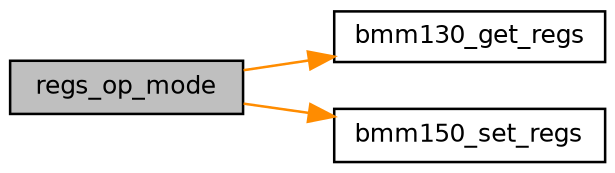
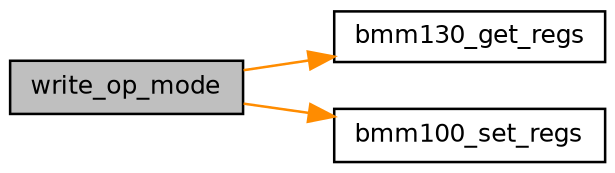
node "regs_op_mode": label "regs_op_mode" -> "write_op_mode"
node "bmm150_set_regs": label "bmm150_set_regs" -> "bmm100_set_regs"
